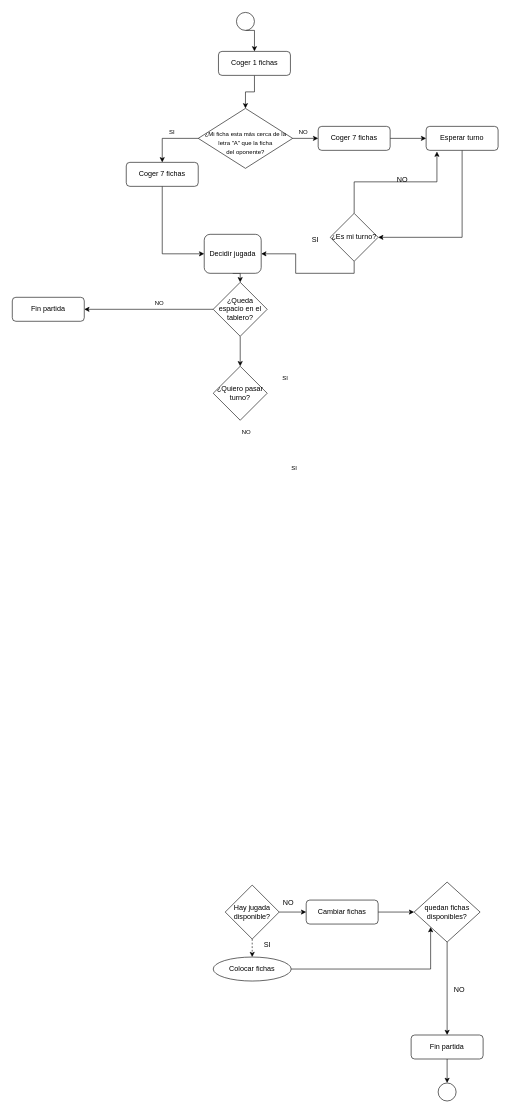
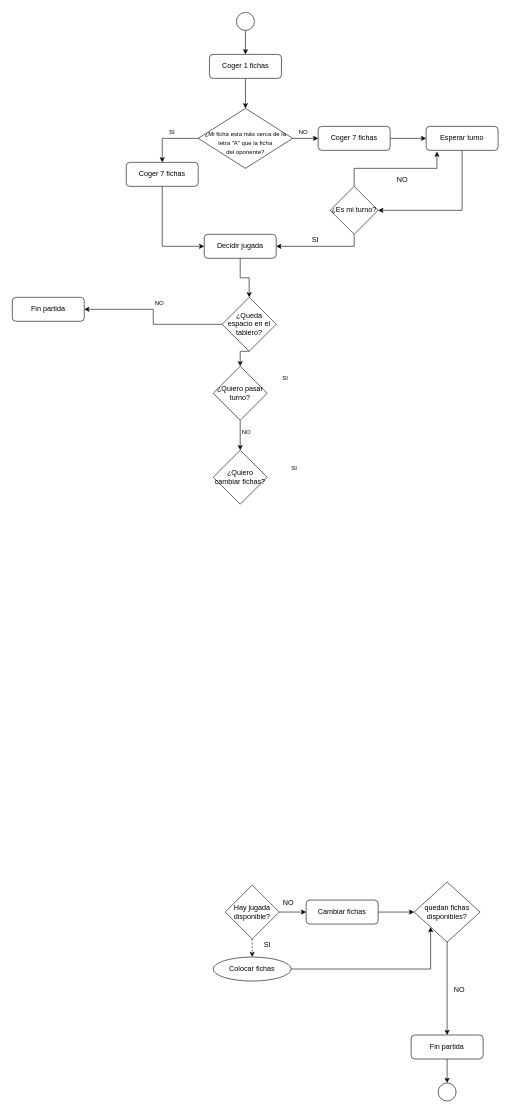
node "Coger 1 fichas": moved (255, 63) -> (246, 66)
node "¿Es mi turno?": moved (354, 237) -> (354, 210)
node "Decidir jugada": size 57x39 -> 72x24
node "¿Queda espacio en el tablero?": moved (240, 309) -> (249, 324)
edge "¿Quiero pasar turno?" -> "¿Quiero cambiar fichas?": added
node "¿Quiero cambiar fichas?": added
